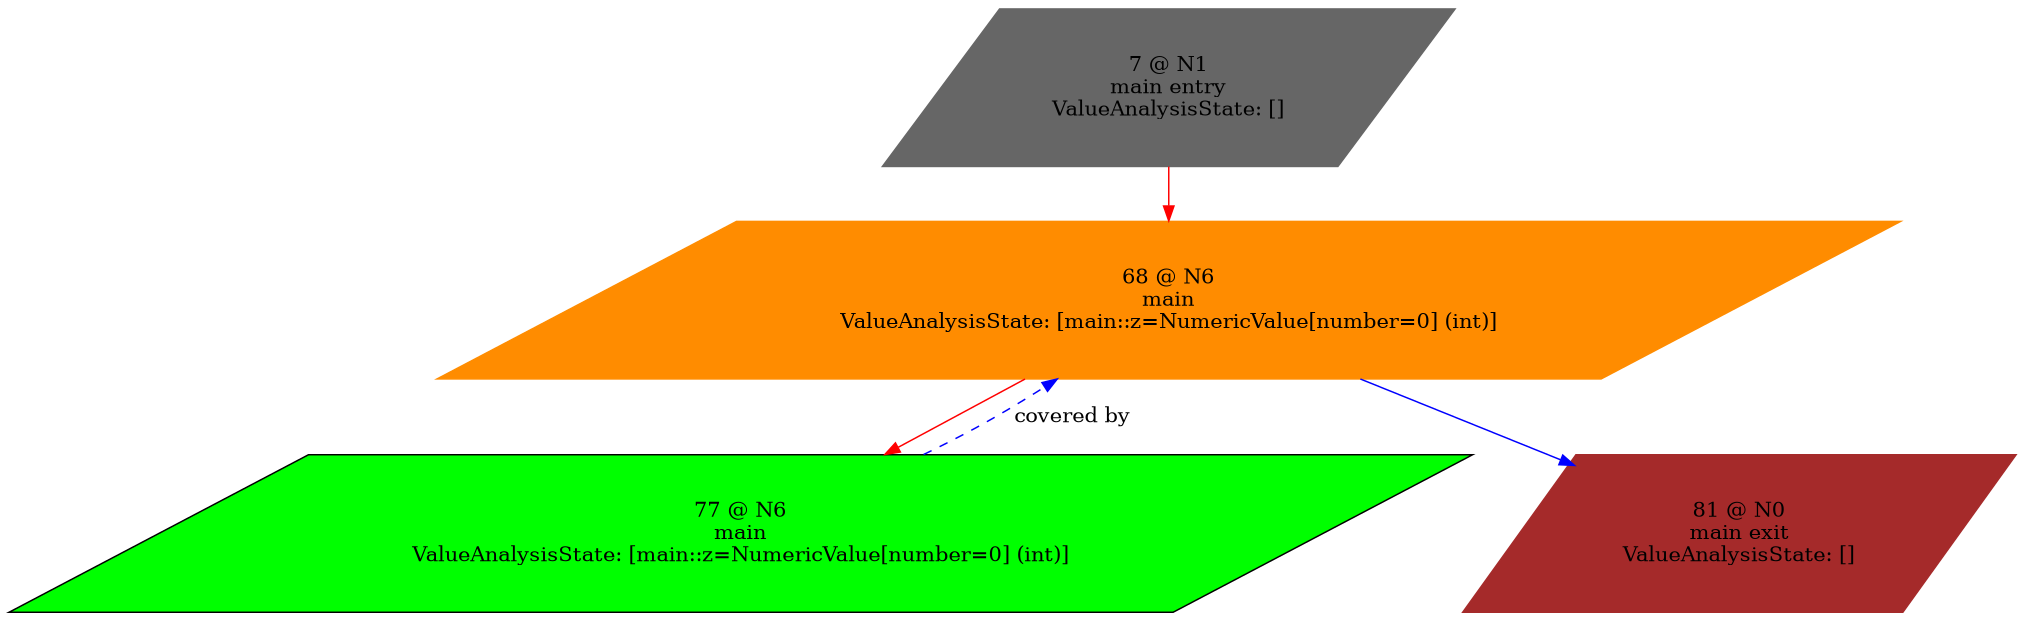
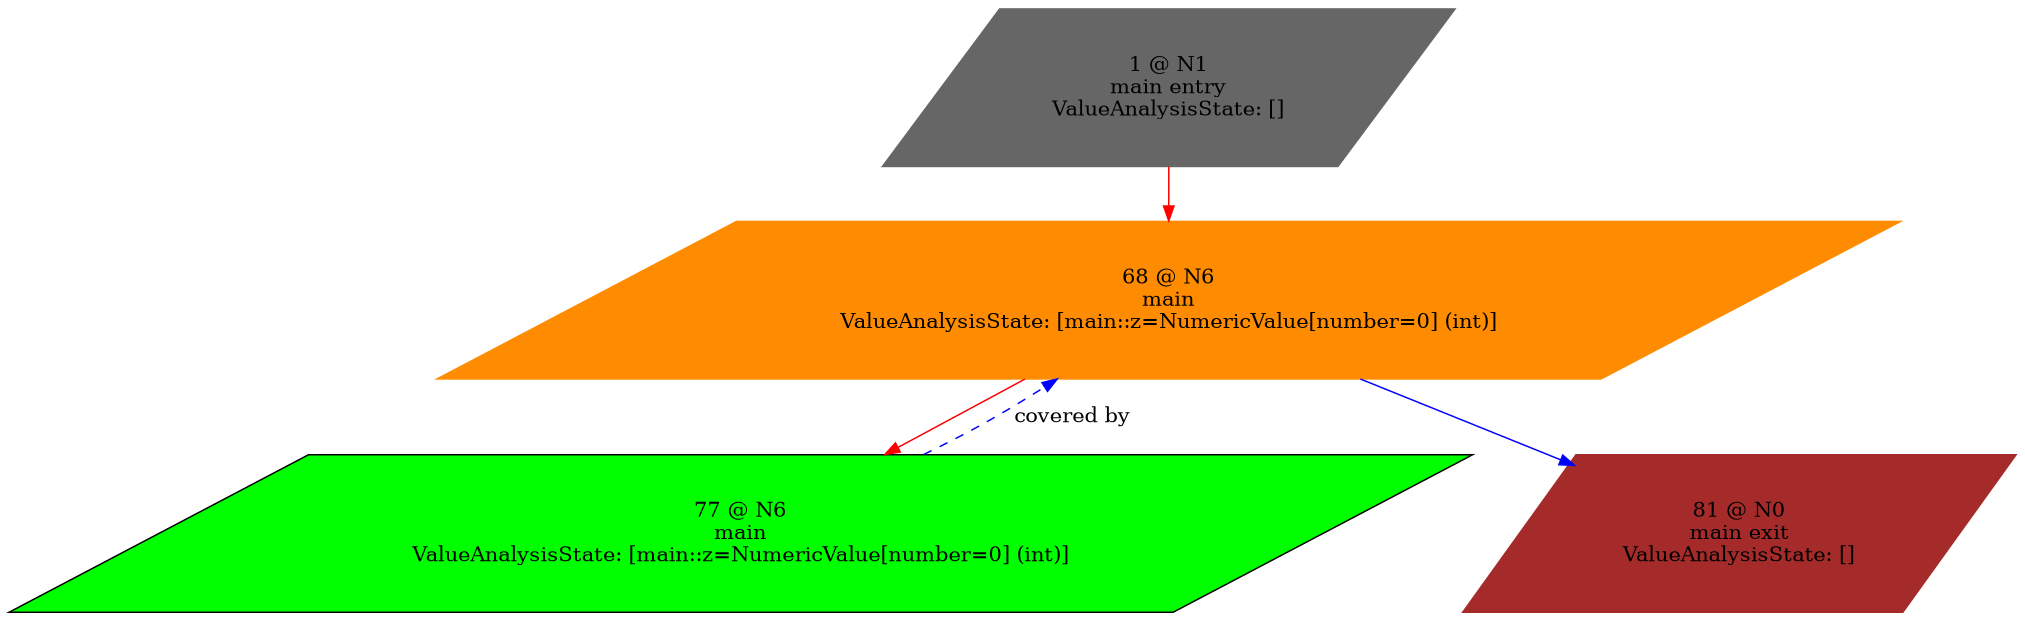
node "7 @ N1 main entry ValueAnalysisState: []": label "7 @ N1 main entry ValueAnalysisState: []" -> "1 @ N1 main entry ValueAnalysisState: []"
